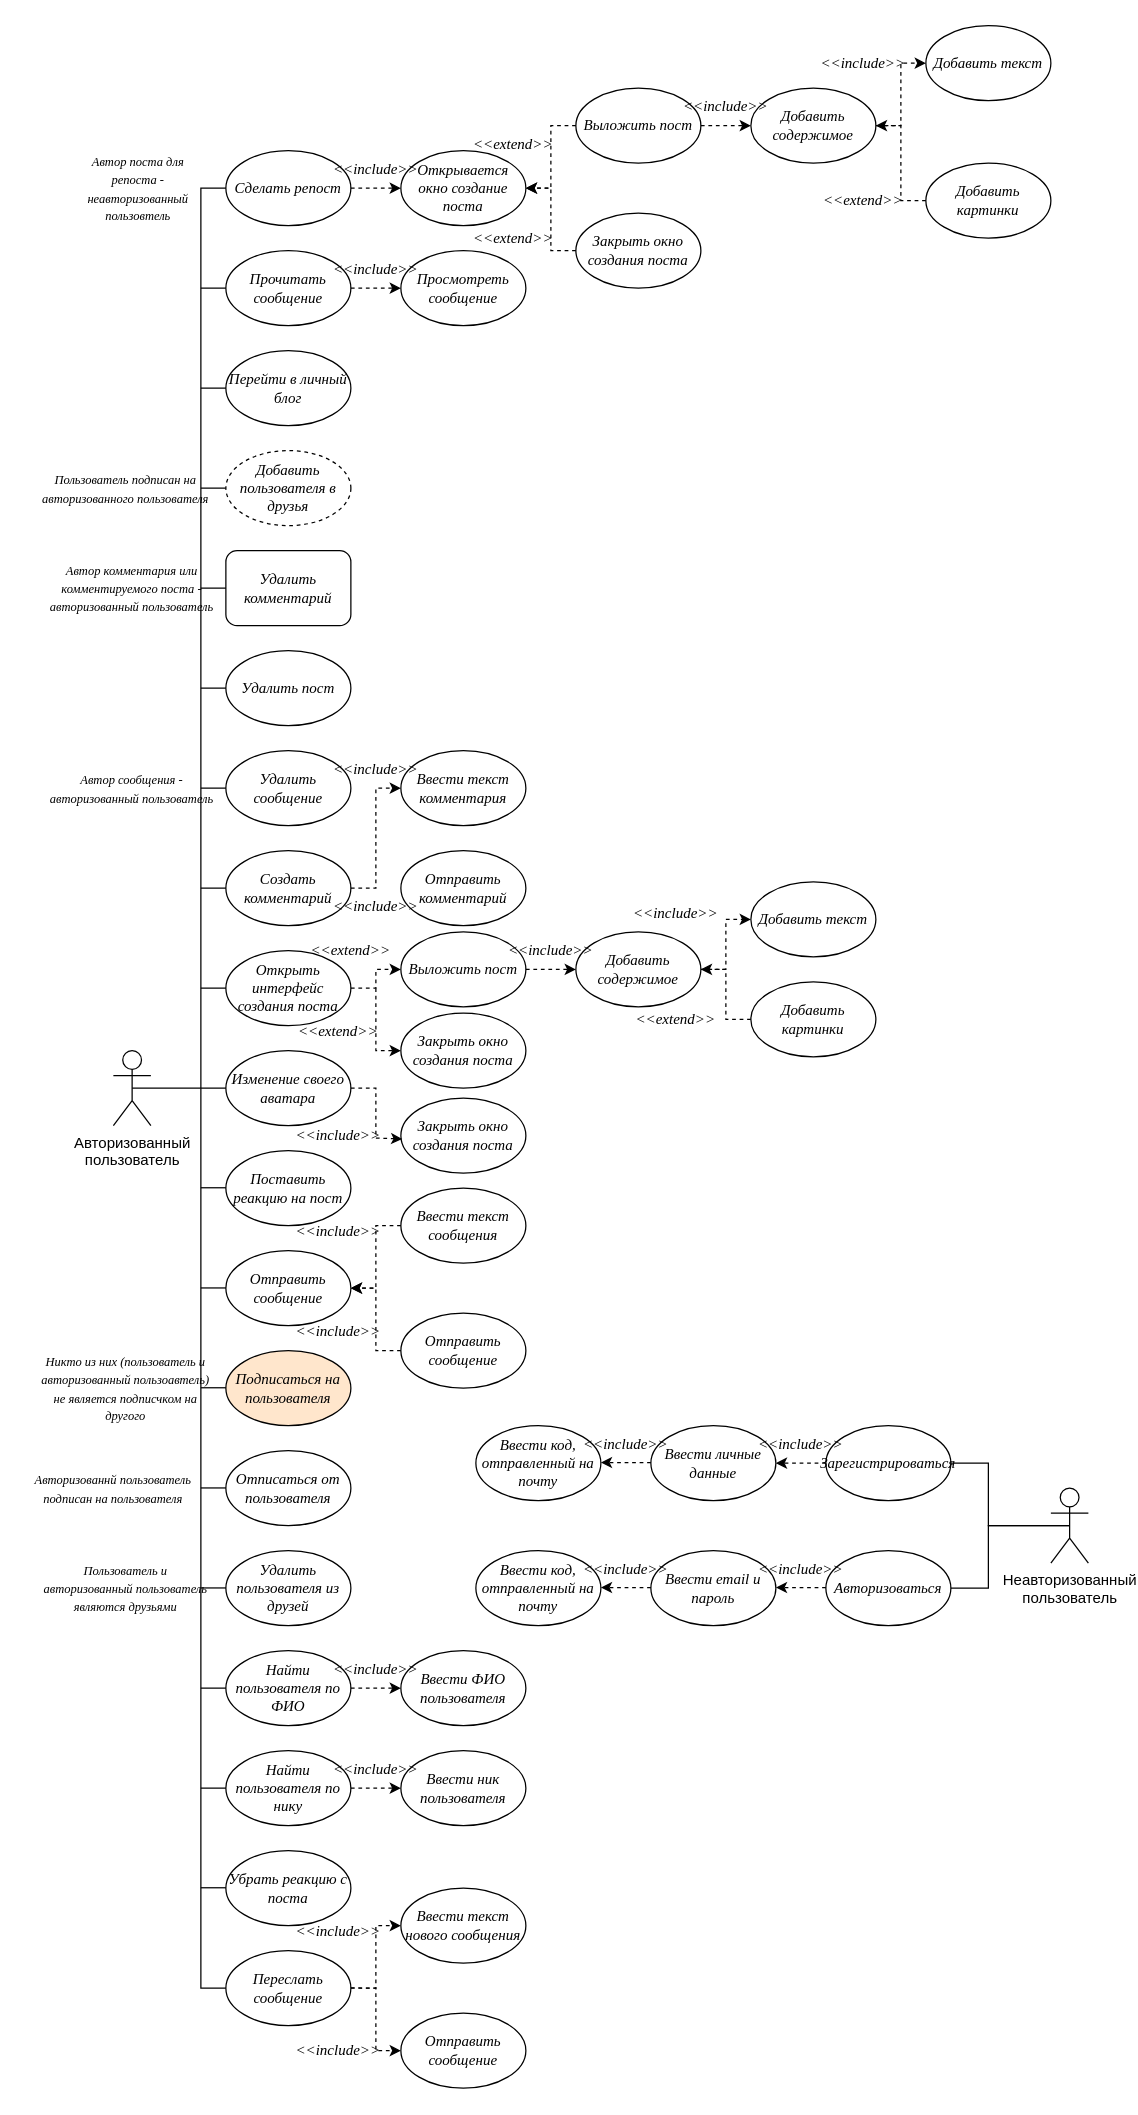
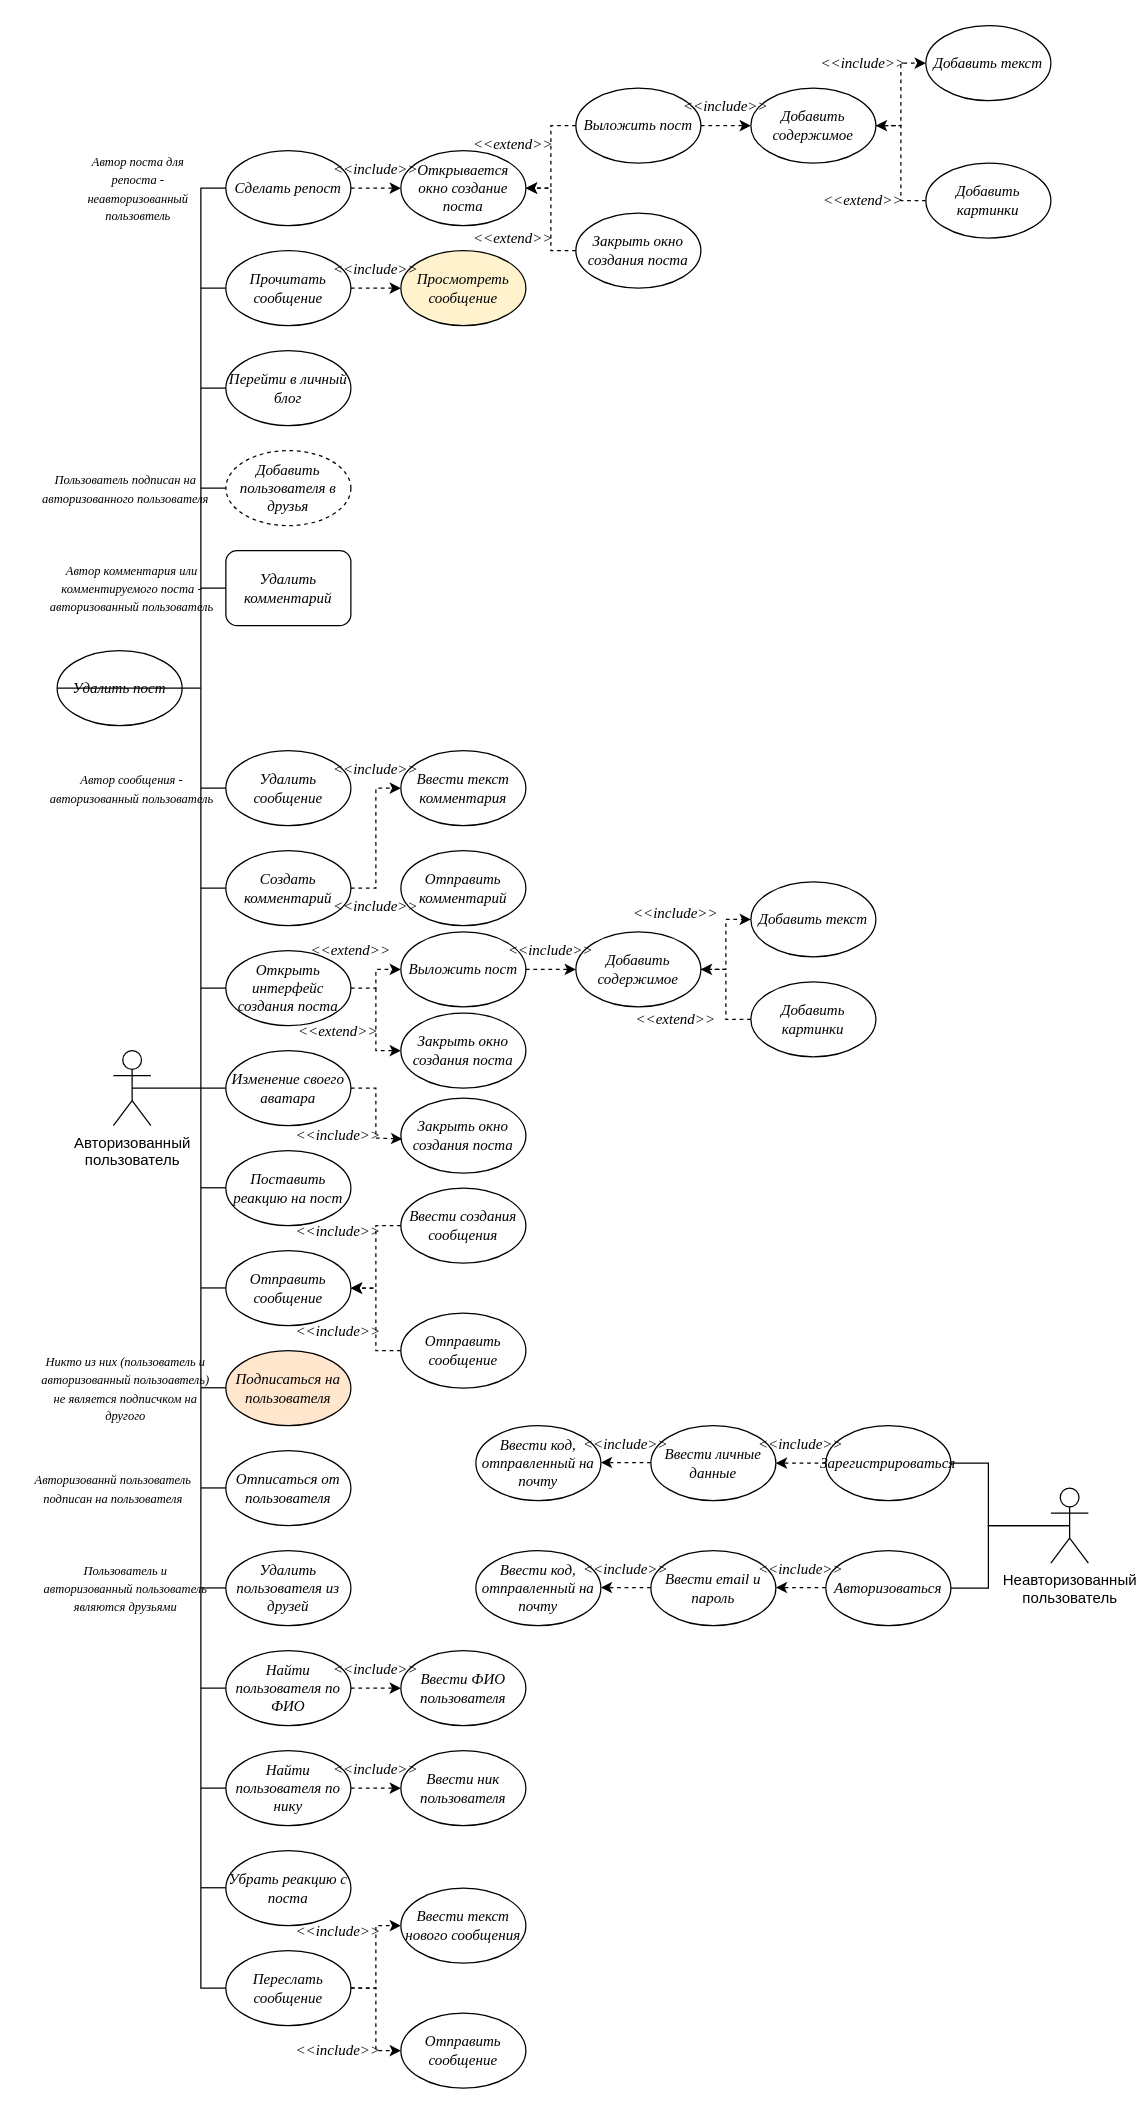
node "Просмотреть сообщение": fillcolor #ffffff -> #fff2cc
node "Удалить пост": moved (288, 688) -> (119, 688)
node "Ввести текст сообщения": label "Ввести текст сообщения" -> "Ввести создания сообщения"
